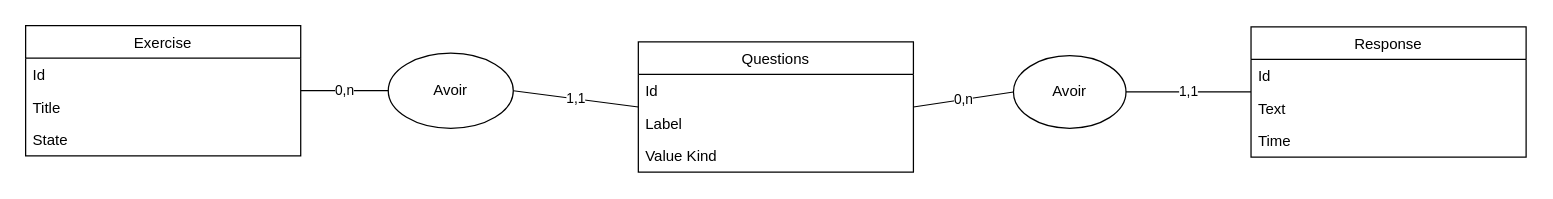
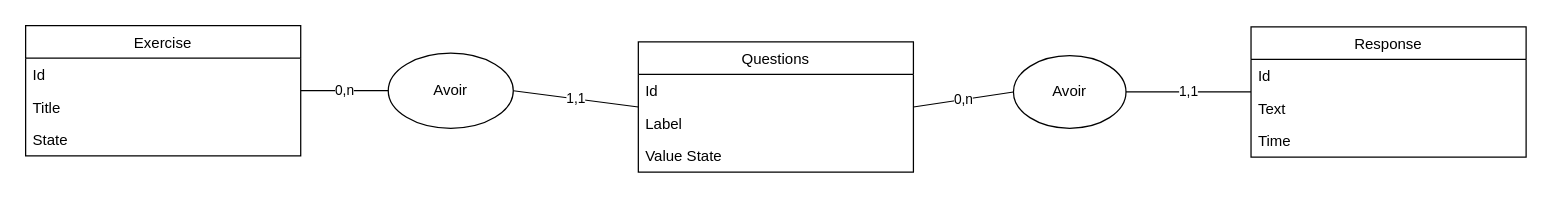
node "Value Kind": label "Value Kind" -> "Value State"
